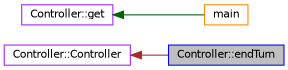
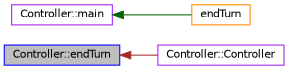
node "Controller::get": label "Controller::get" -> "Controller::main"
node "main": label "main" -> "endTurn"
edge "Controller::endTurn" -> "Controller::Controller": reversed
